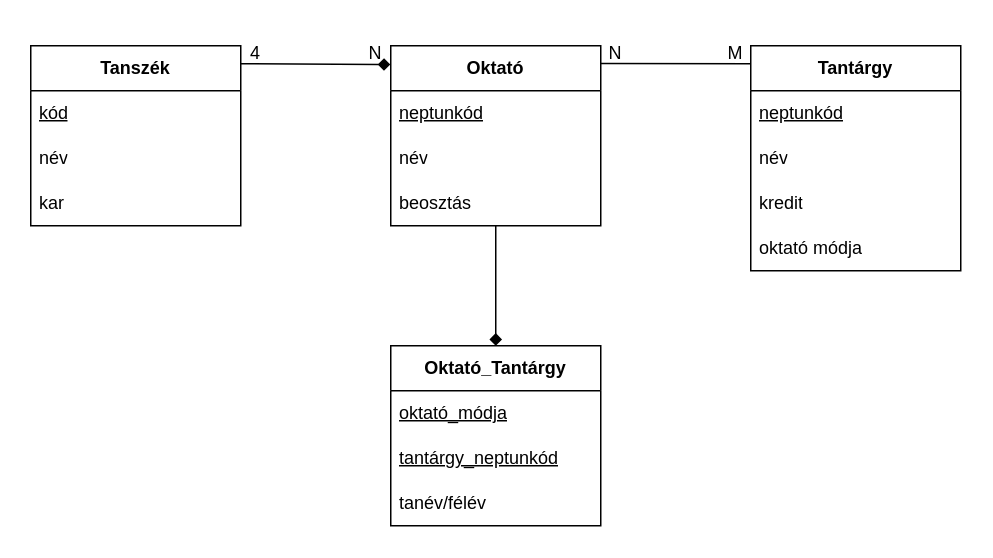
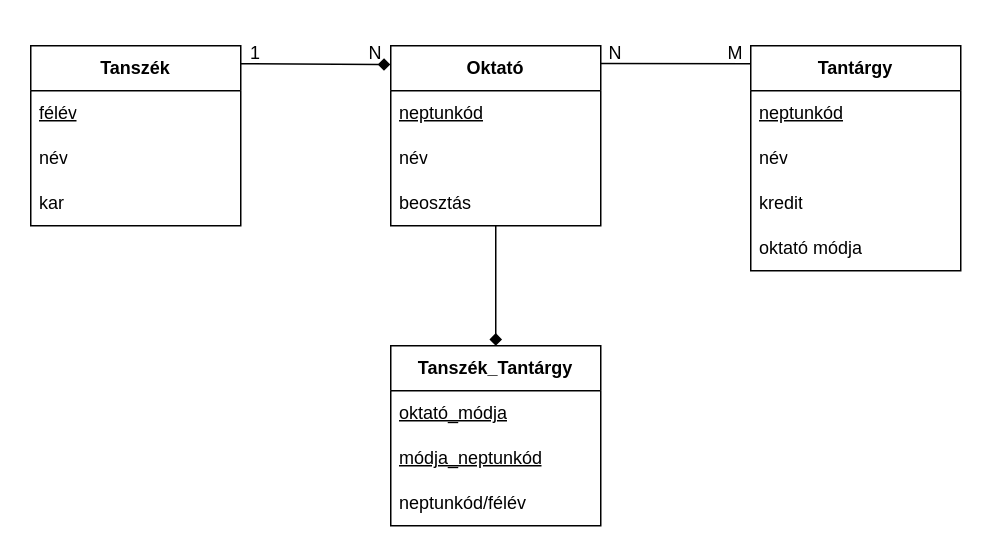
node "4": label "4" -> "1"
node "kód": label "kód" -> "félév"
node "Oktató_Tantárgy": label "Oktató_Tantárgy" -> "Tanszék_Tantárgy"
node "tantárgy_neptunkód": label "tantárgy_neptunkód" -> "módja_neptunkód"
node "tanév/félév": label "tanév/félév" -> "neptunkód/félév"
